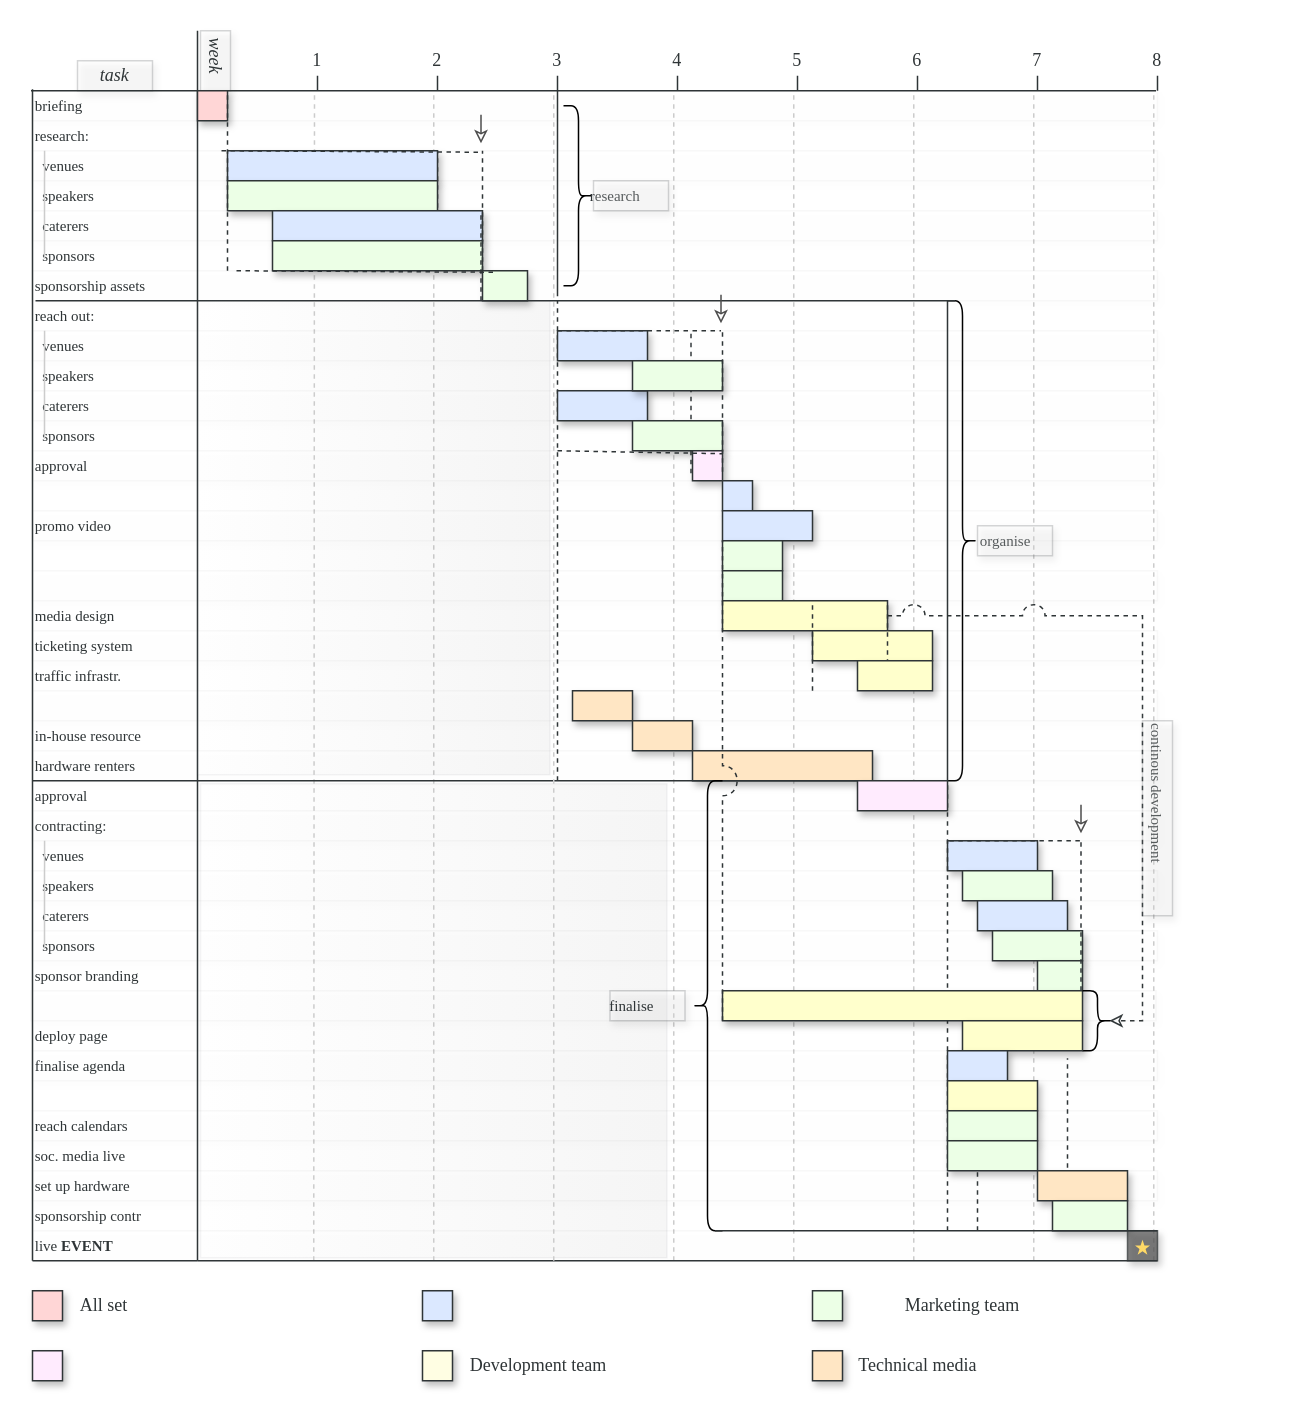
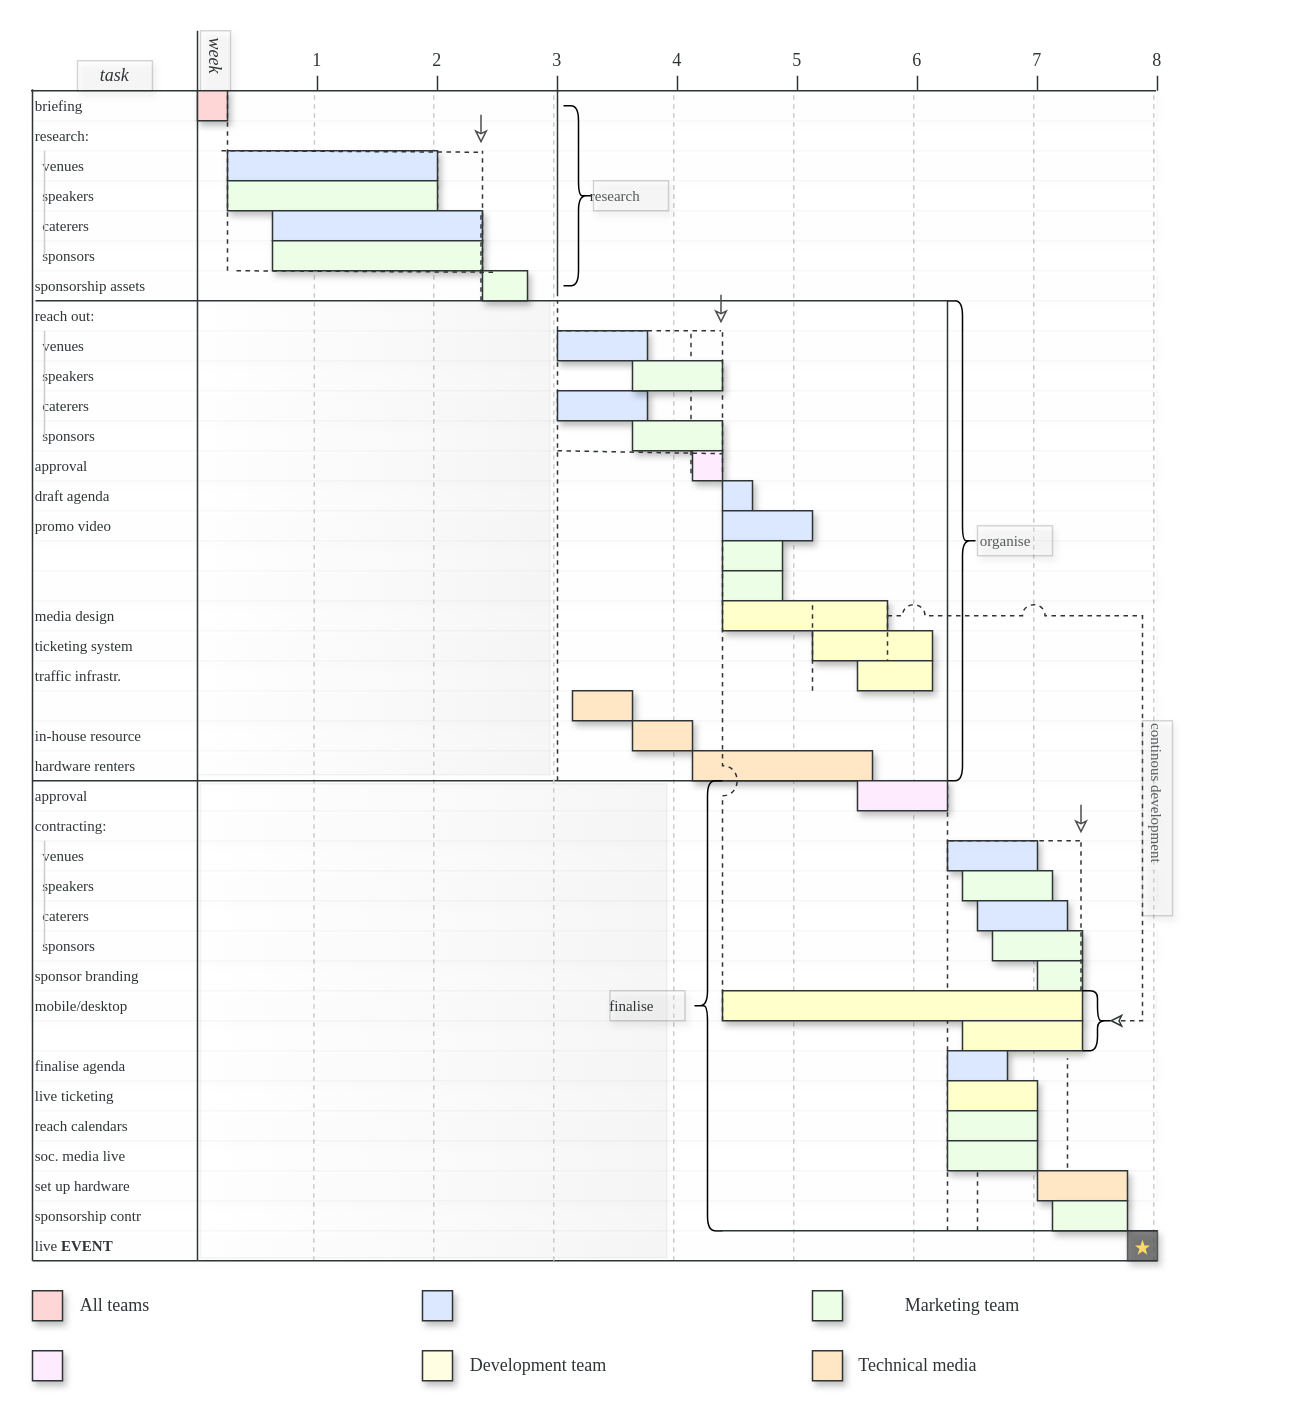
node "draft agenda": added
node "mobile/desktop": added
node "deploy page": removed
node "live ticketing": added
node "All set": label "All set" -> "All teams"
